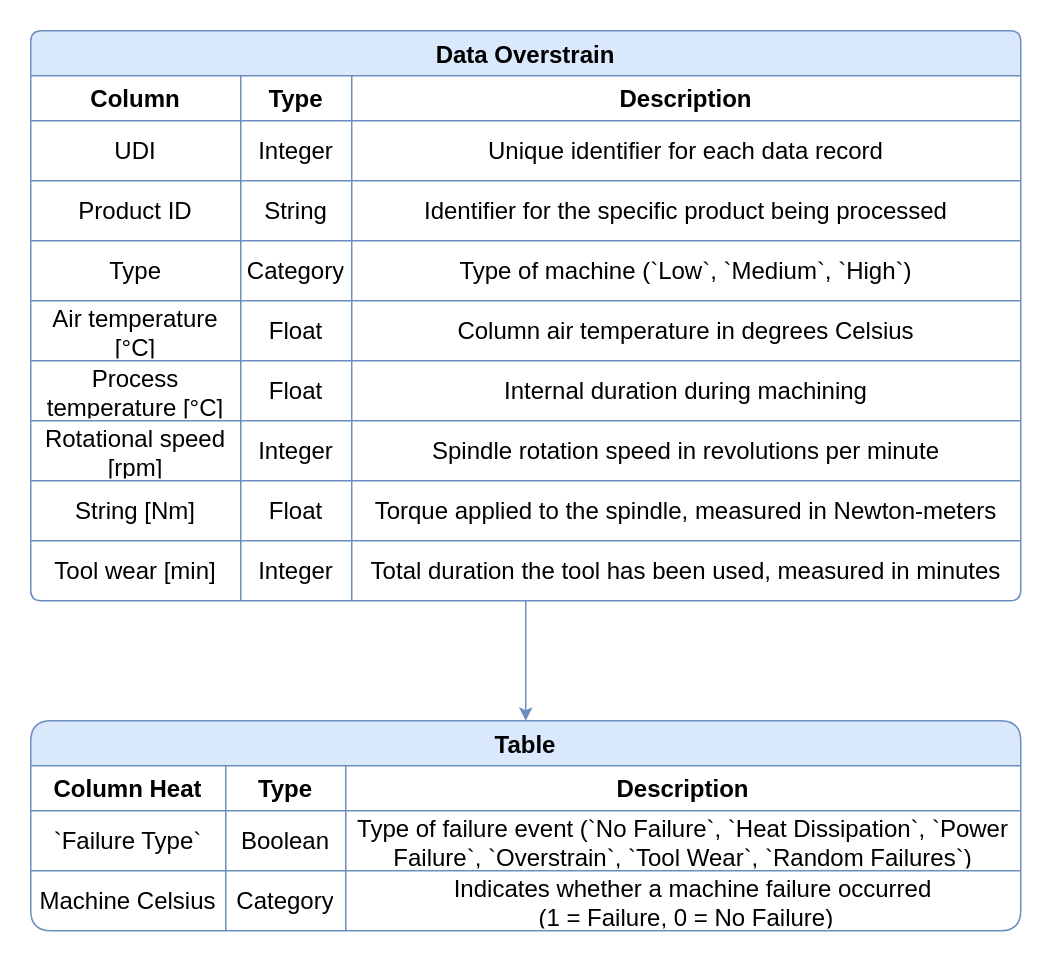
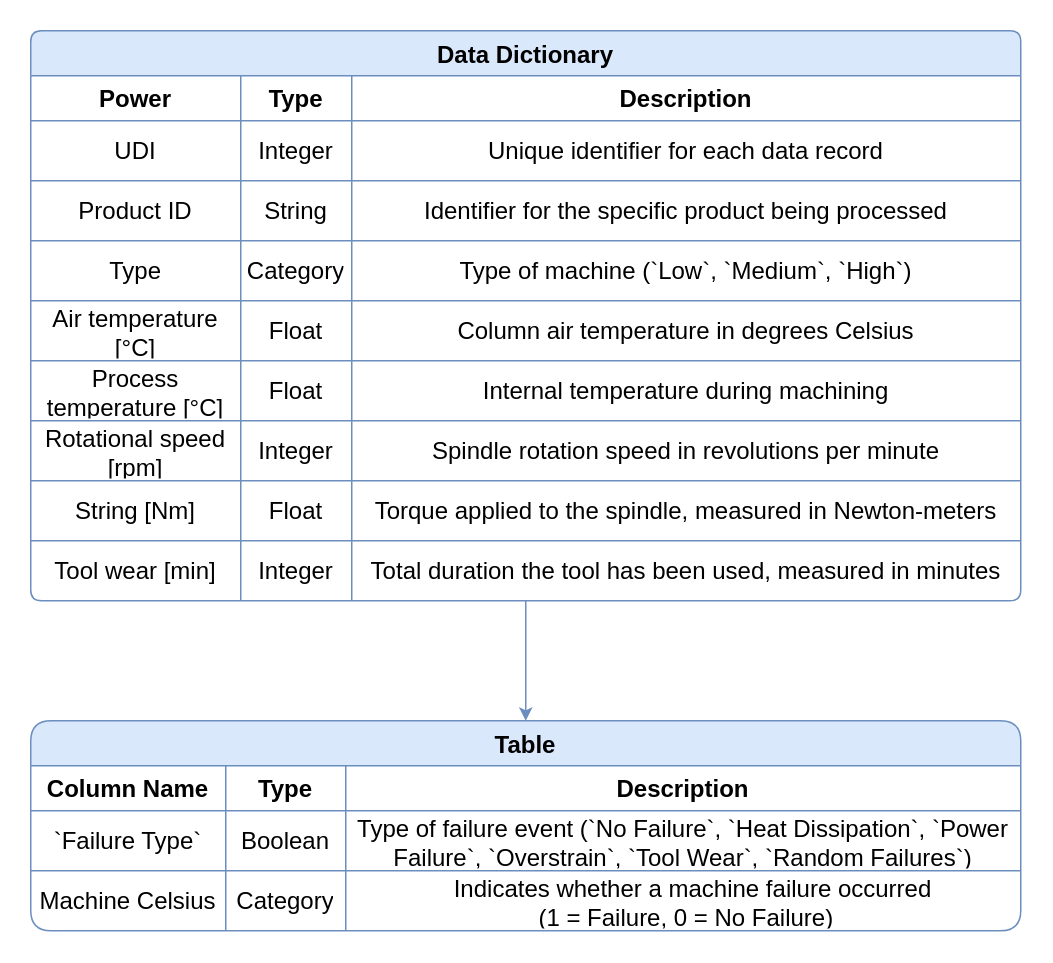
node "Data Overstrain": label "Data Overstrain" -> "Data Dictionary"
node "Column": label "Column" -> "Power"
node "Internal duration during machining": label "Internal duration during machining" -> "Internal temperature during machining"
node "Column Heat": label "Column Heat" -> "Column Name"
